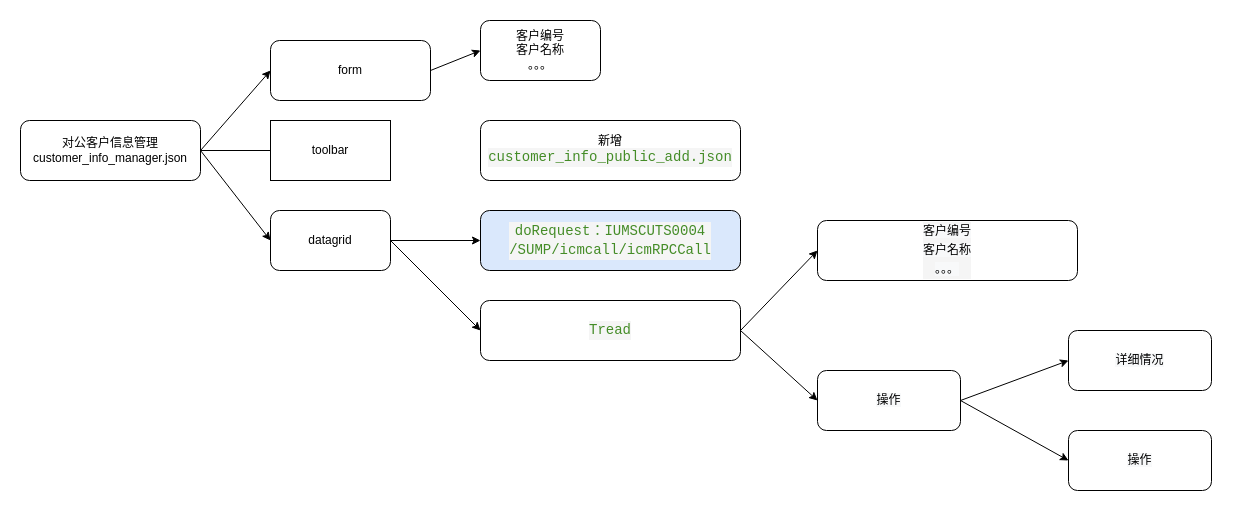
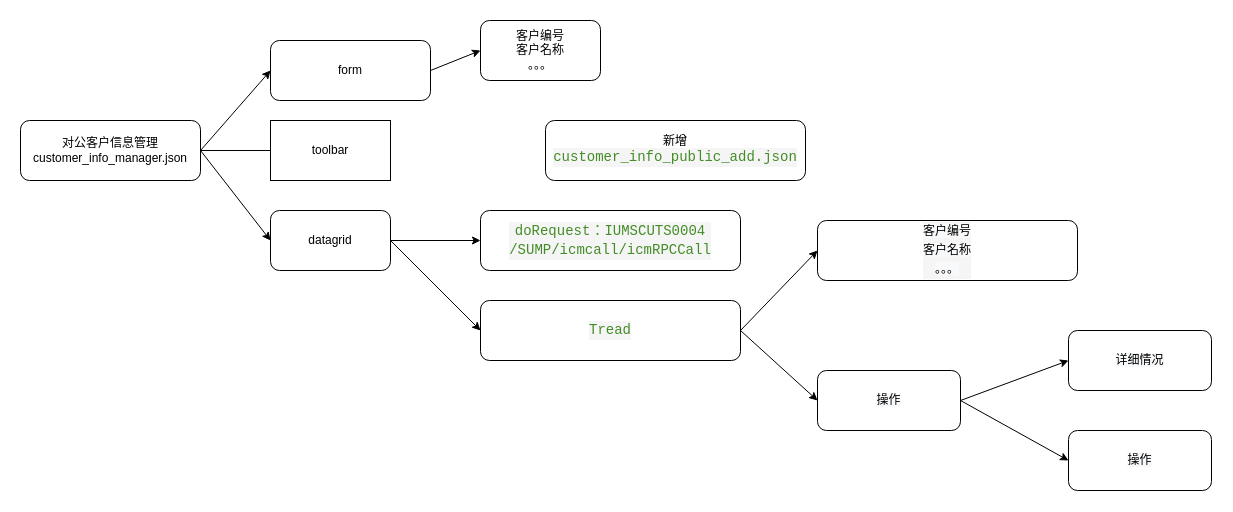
node "新增 customer_info_public_add.json": moved (611, 151) -> (676, 151)
node "doRequest：IUMSCUTS0004 /SUMP/icmcall/icmRPCCall": fillcolor #dae8fc -> #ffffff
